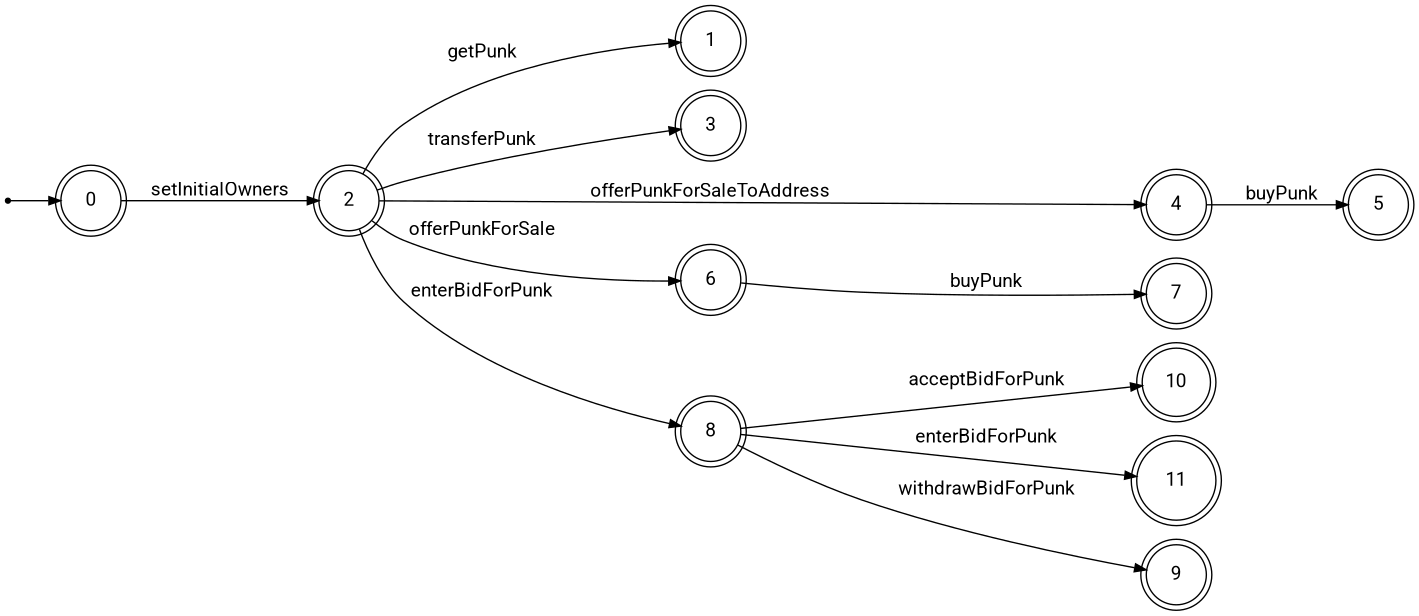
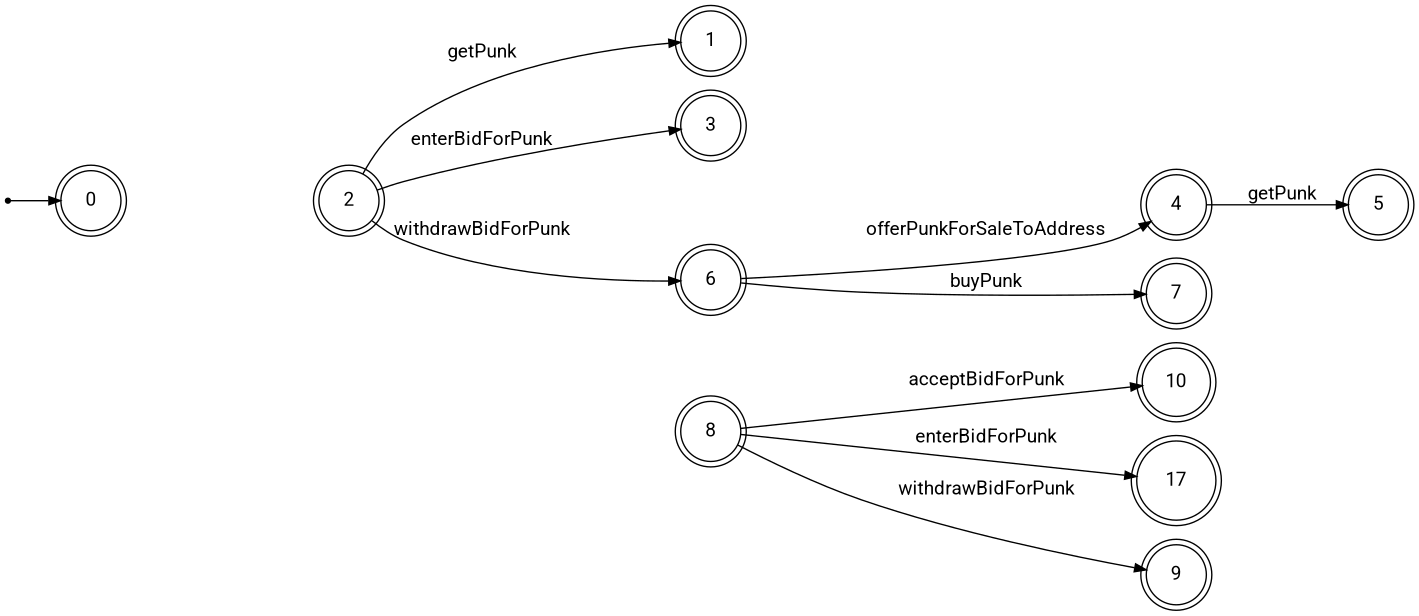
edge "2" -> "3": label " transferPunk " -> " enterBidForPunk "
edge "4" -> "5": label " buyPunk " -> " getPunk "
edge "0" -> "2": removed, label "setInitialOwners"
edge "2" -> "4": now "6" -> "4"
edge "2" -> "6": label " offerPunkForSale " -> " withdrawBidForPunk "
edge "2" -> "8": removed, label "enterBidForPunk"
node "11": label "11" -> "17"
